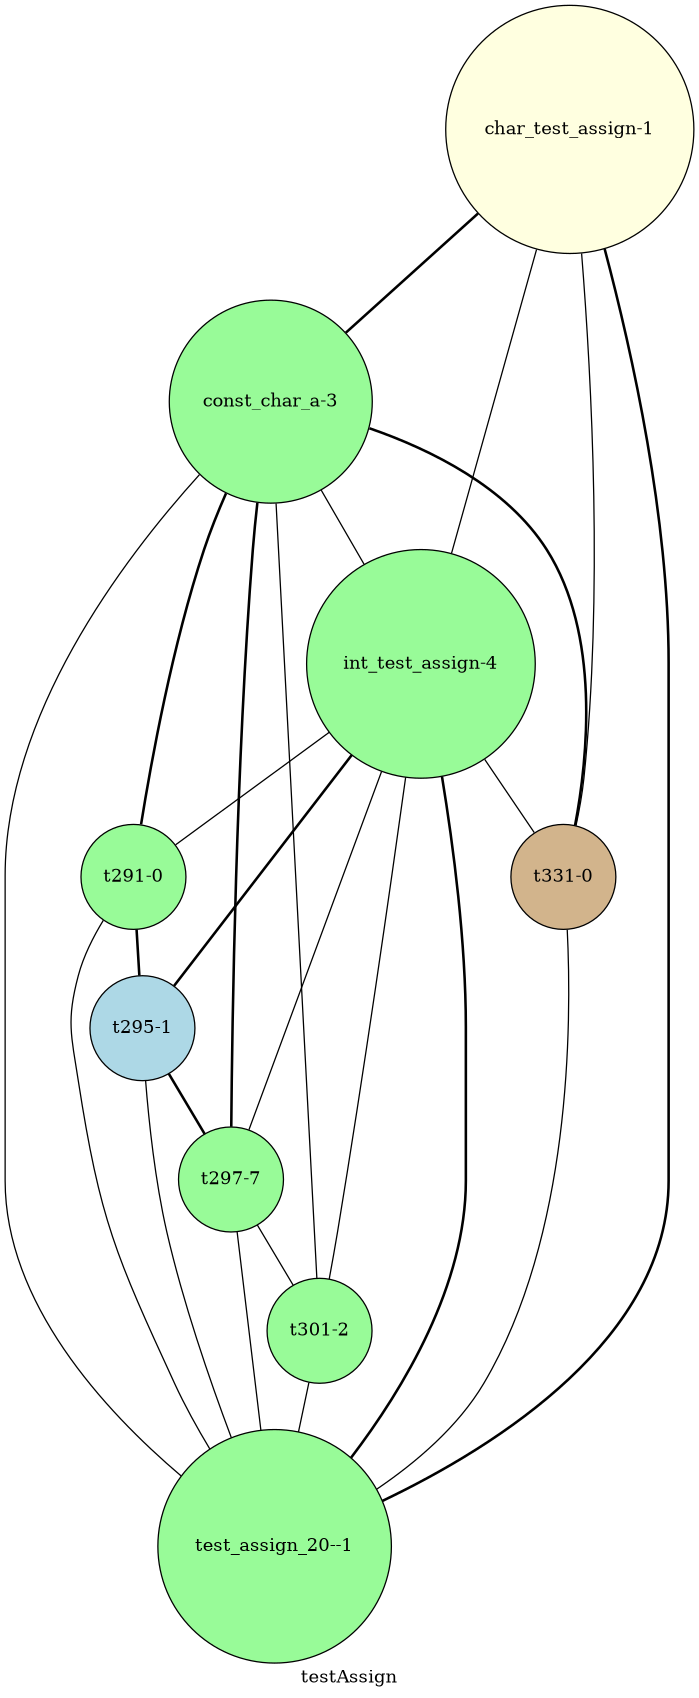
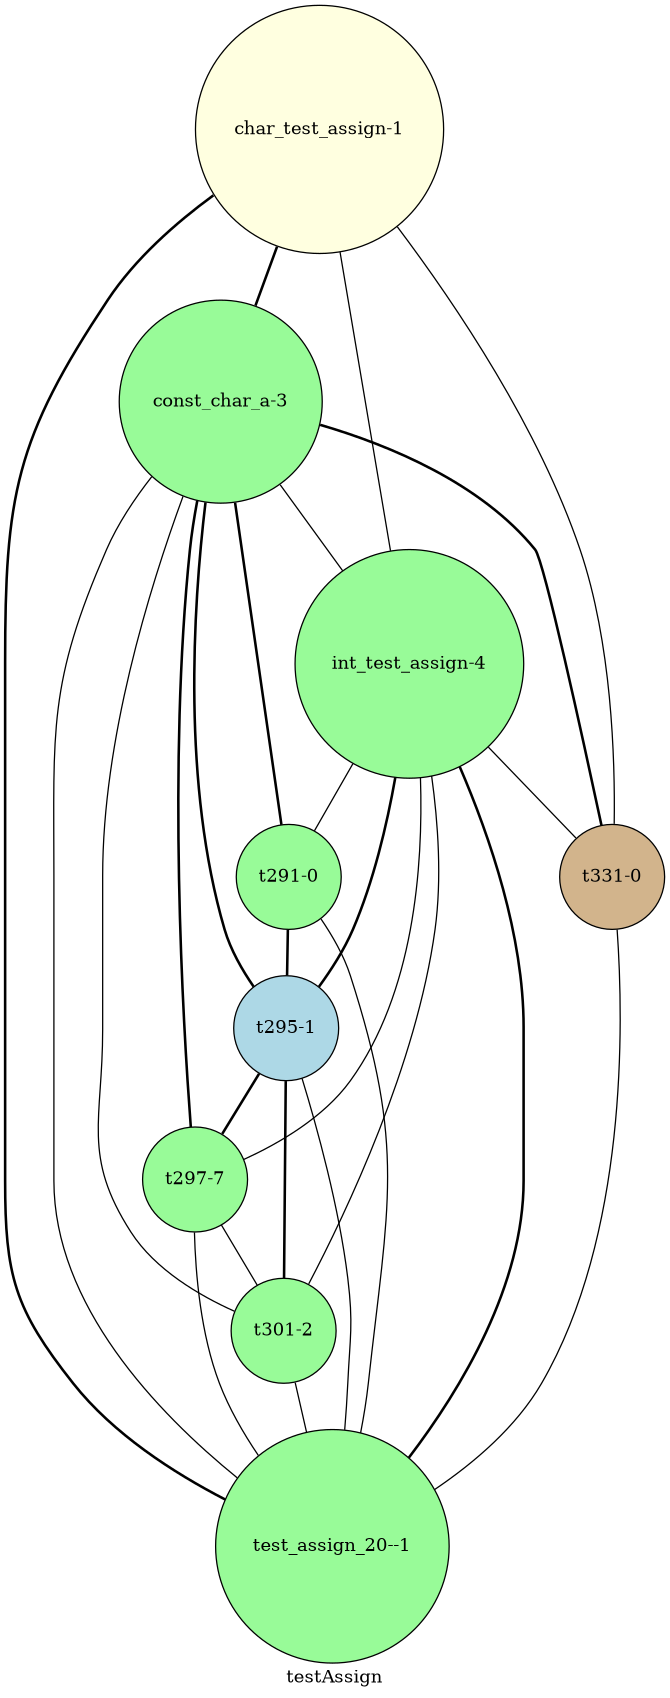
edge "const_char_a-3" -- "t295-1": added
edge "t295-1" -- "t301-2": added
